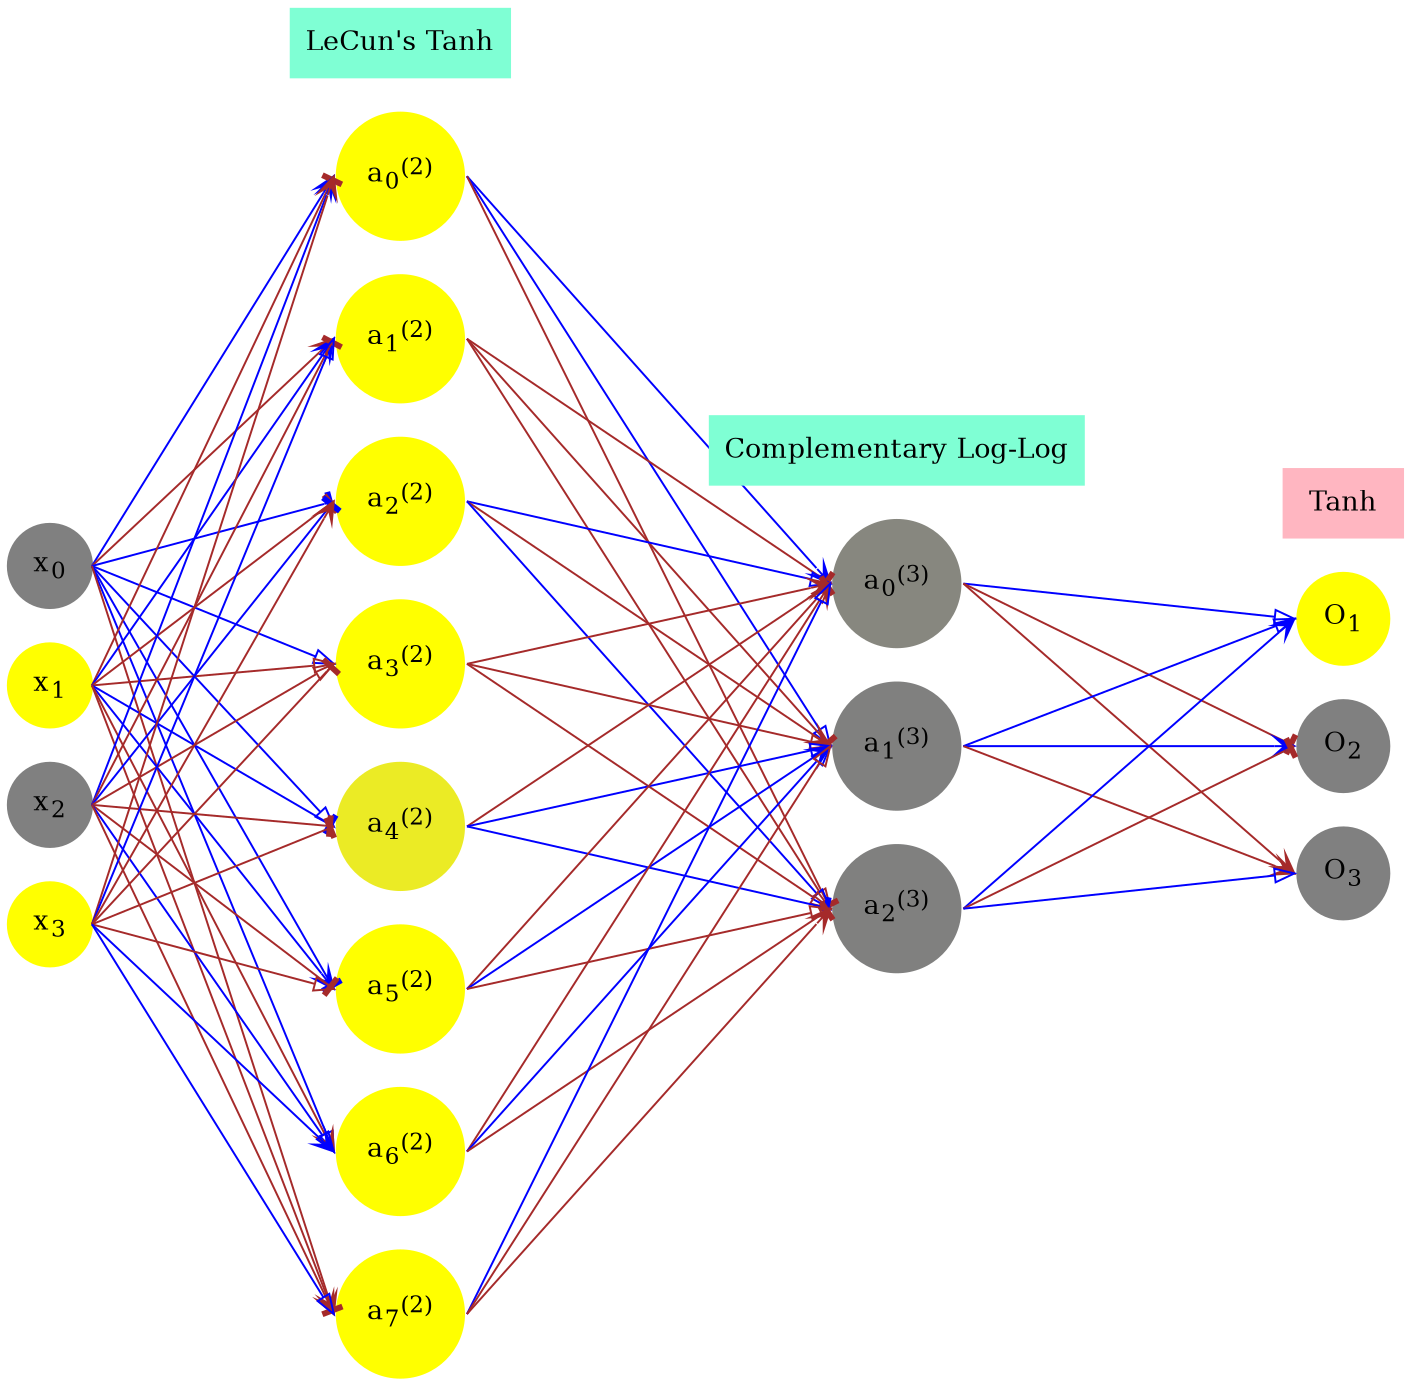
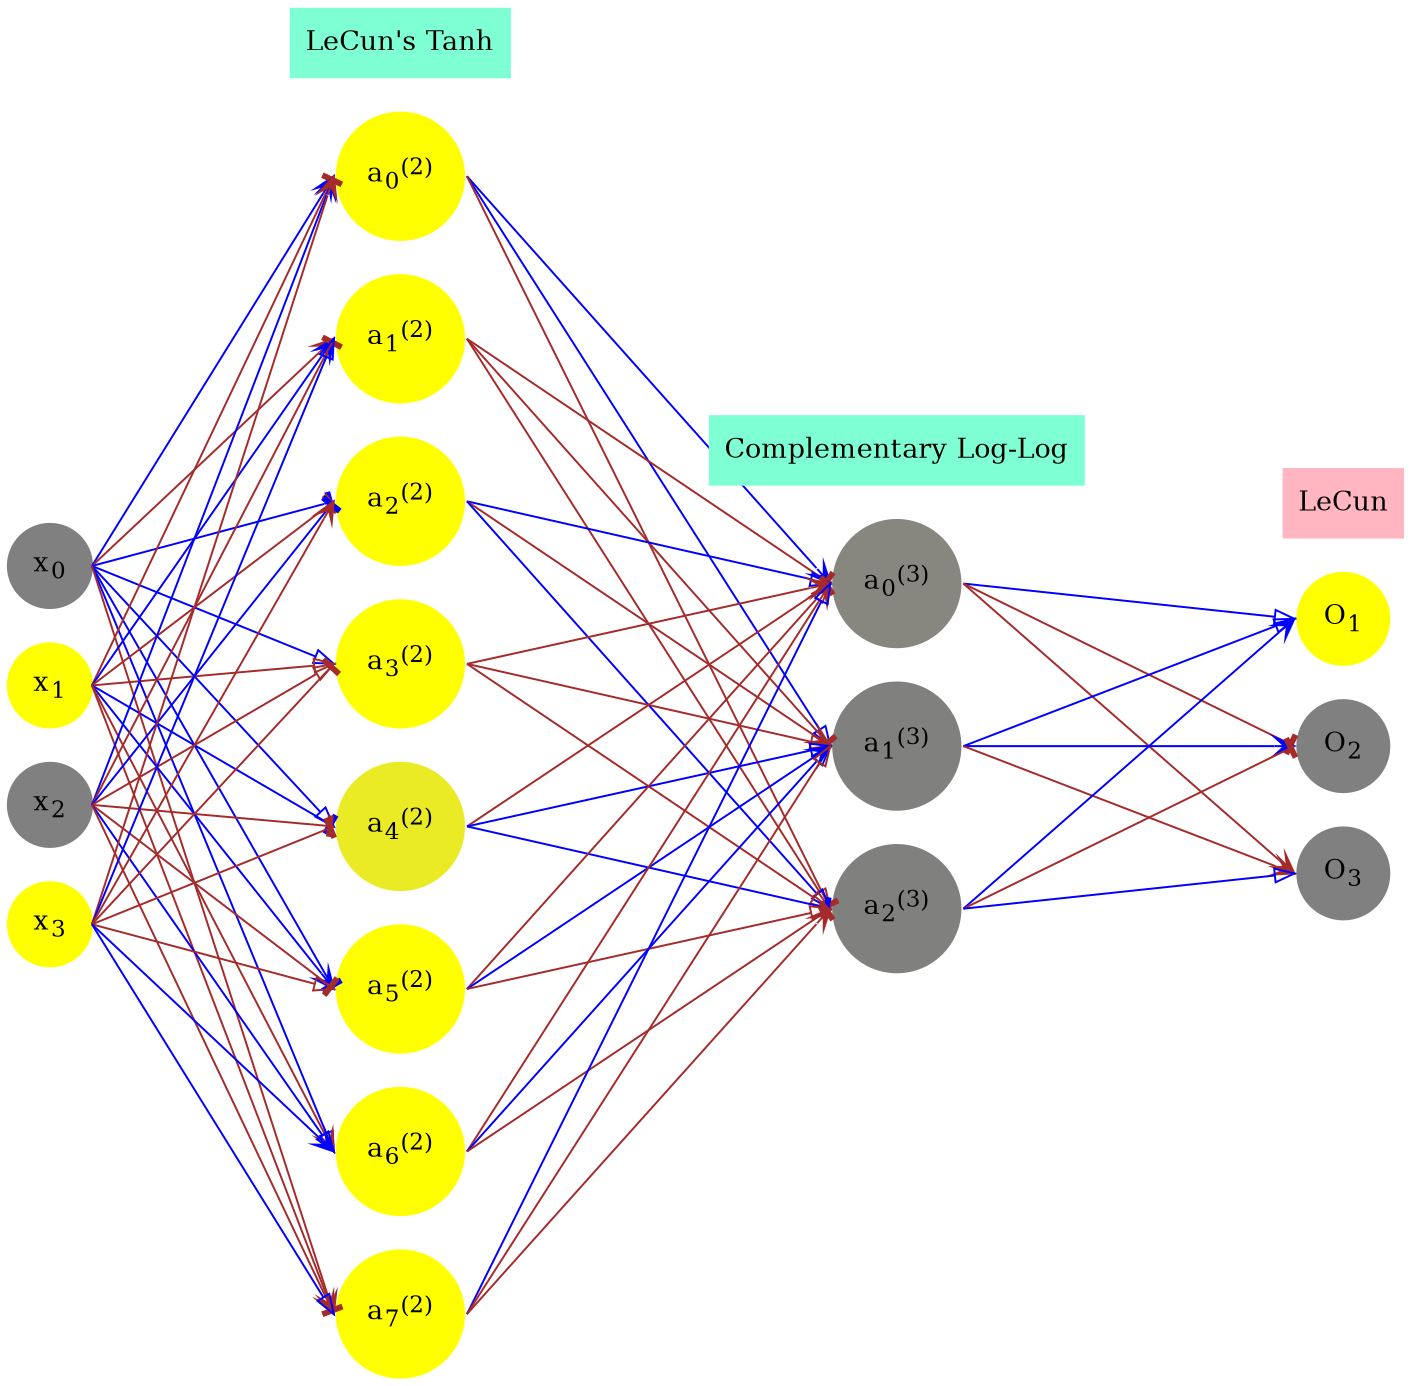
node "Tanh": label "Tanh" -> "LeCun"
